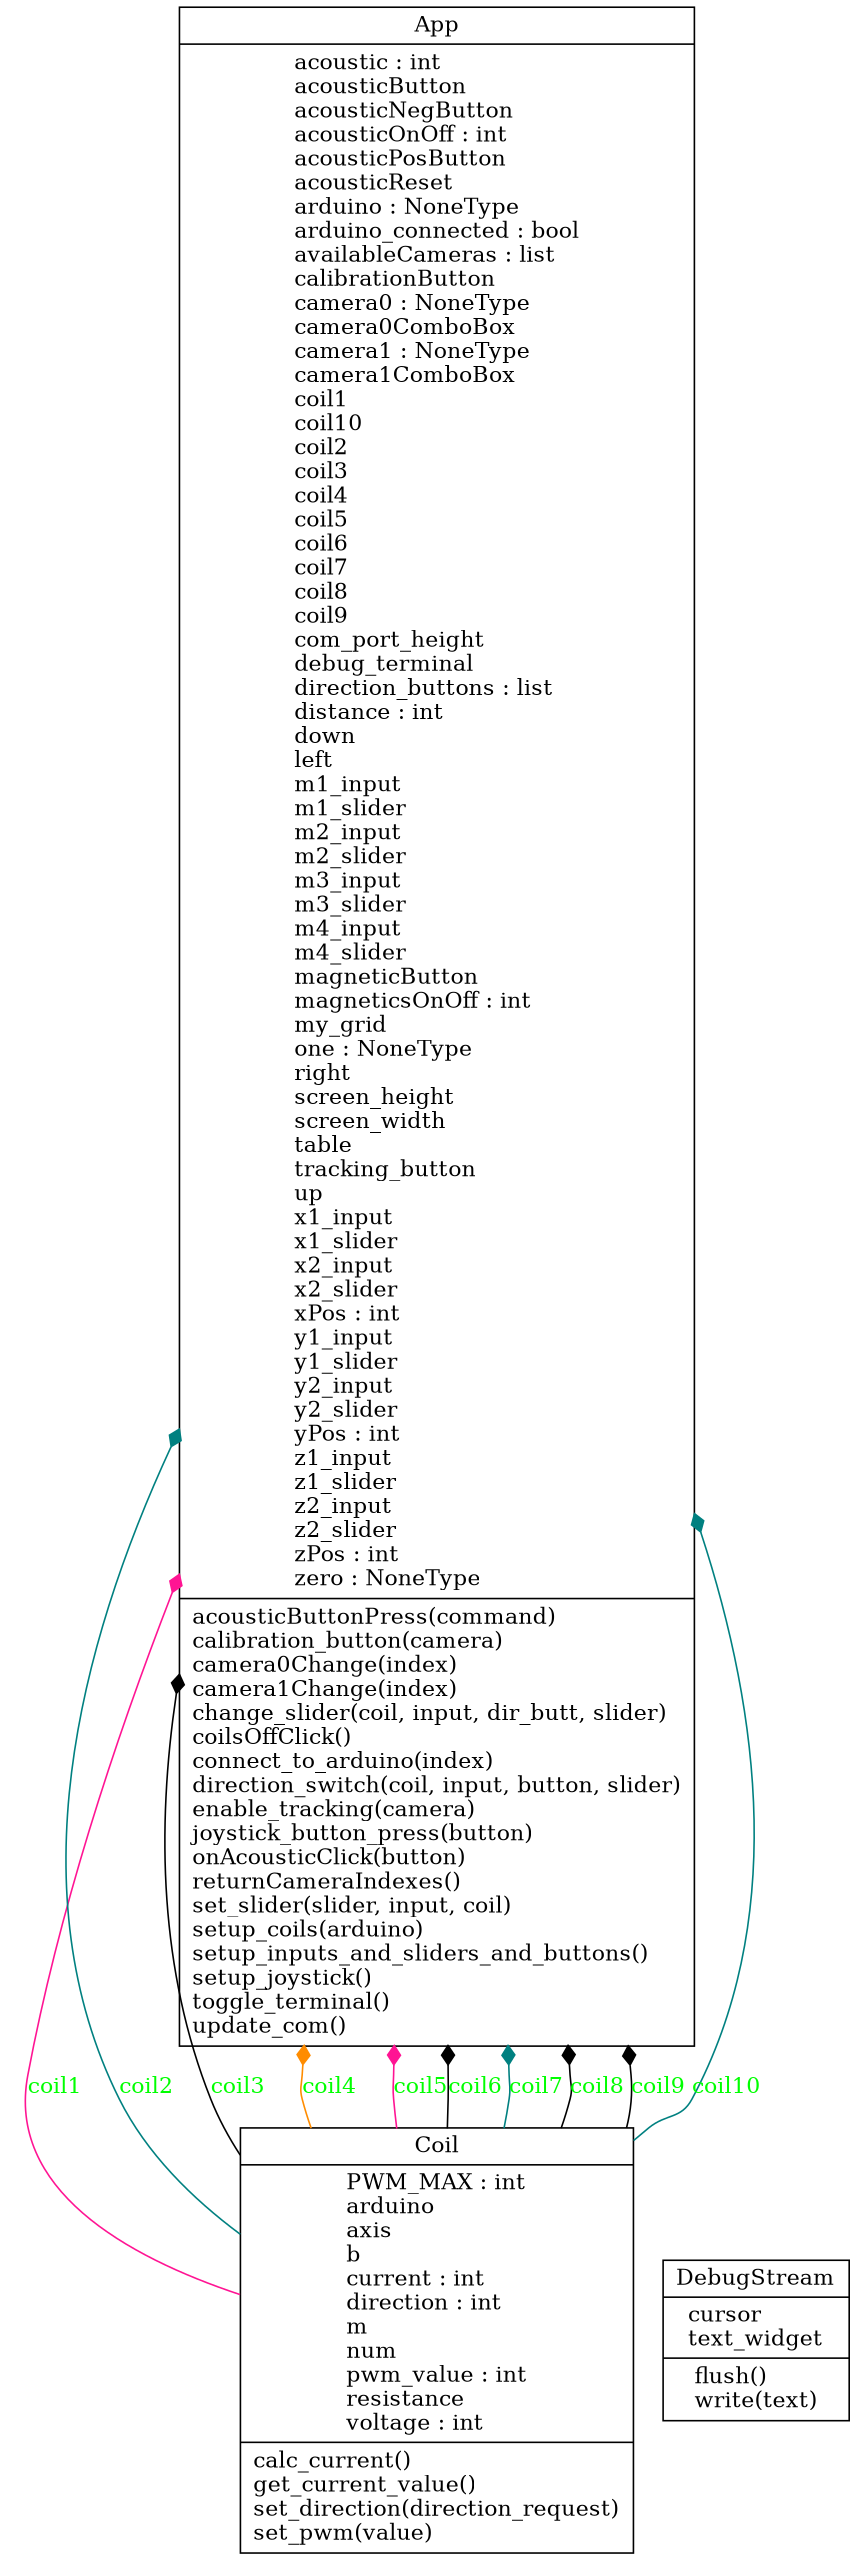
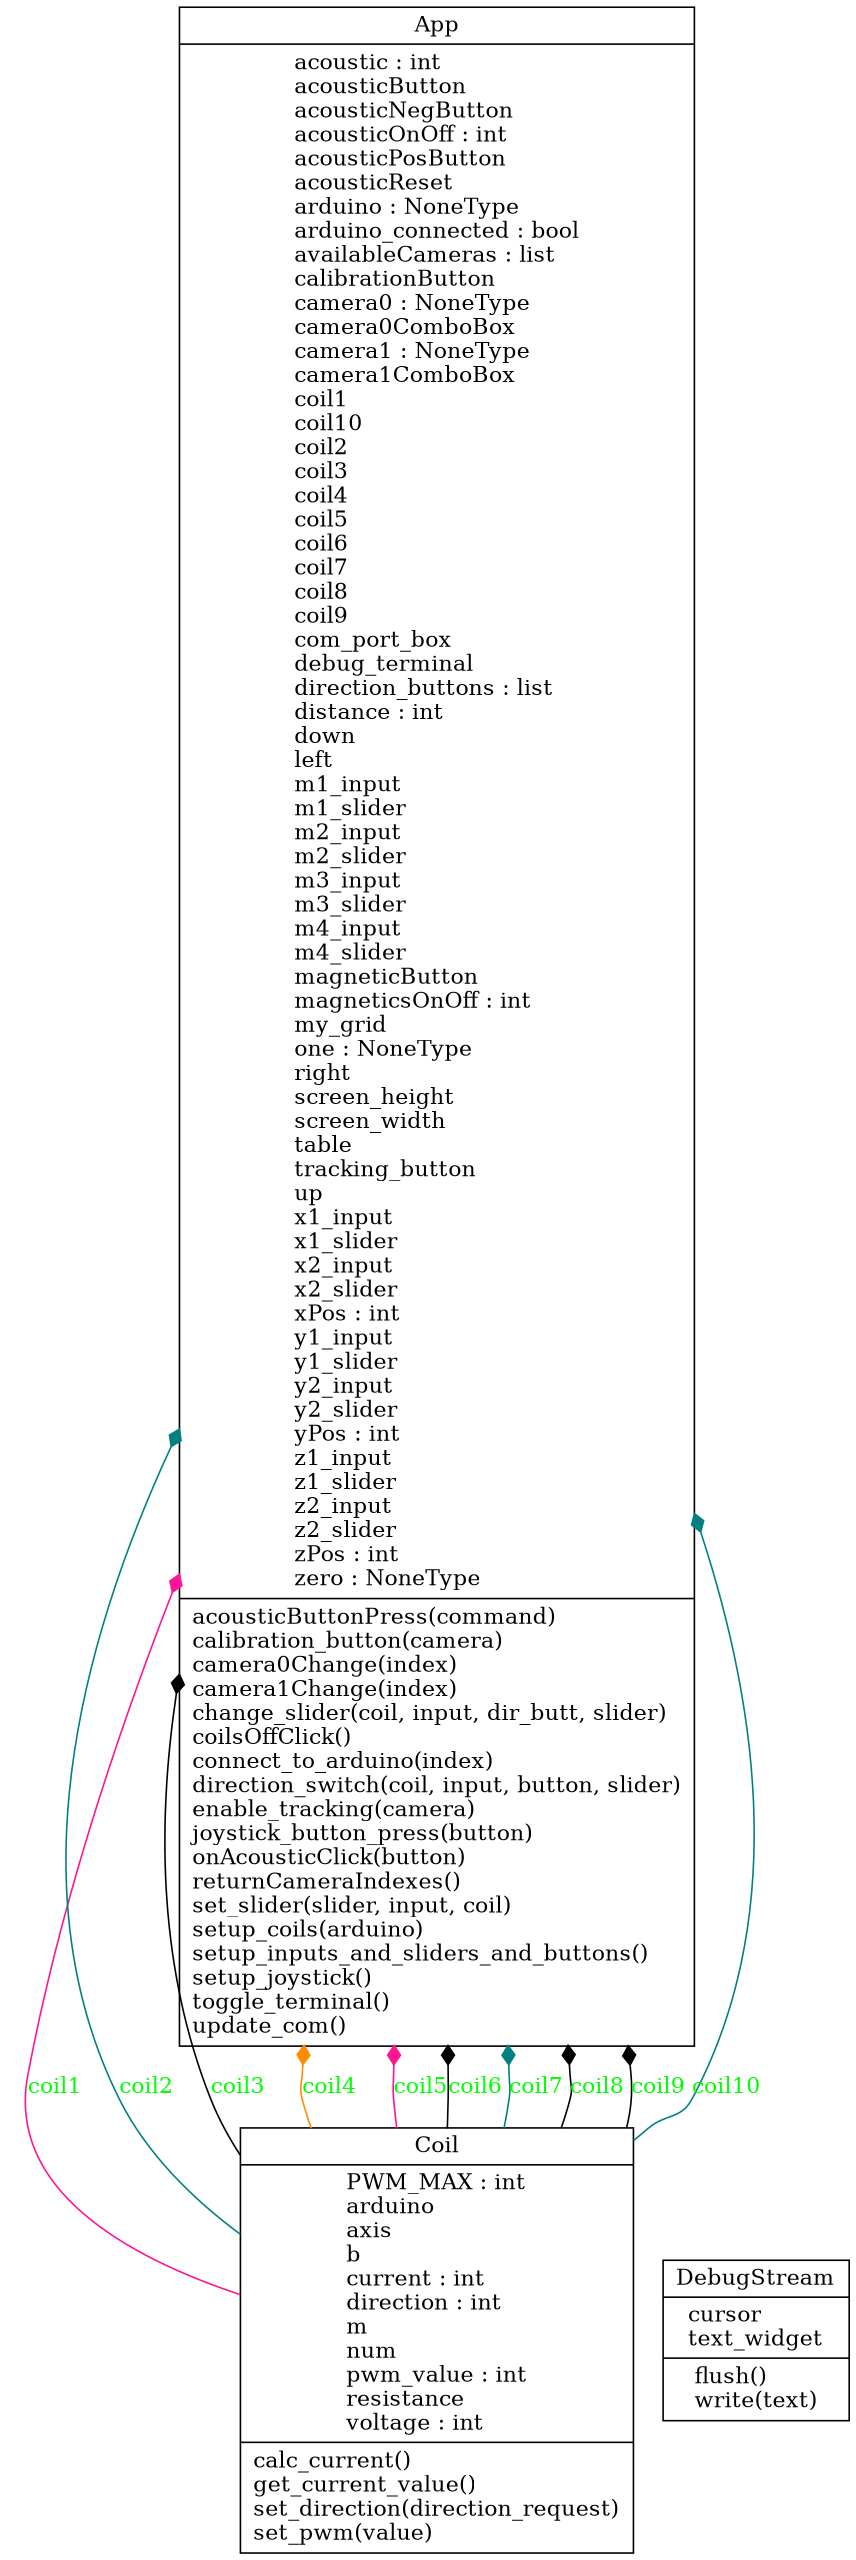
node "App": text "com_port_height" -> "com_port_box"
